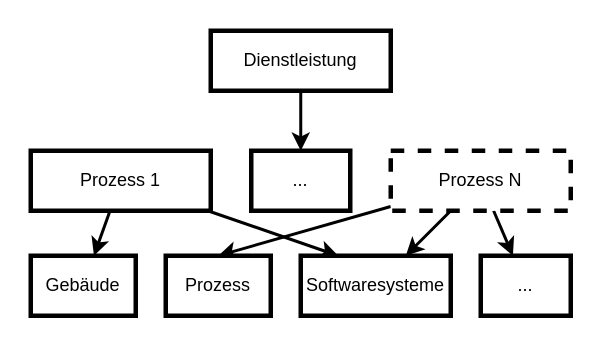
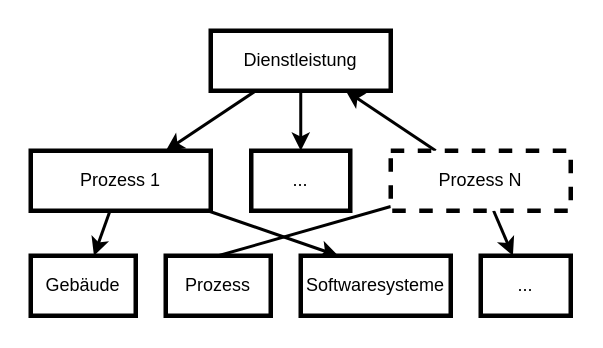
edge "Dienstleistung" -> "Prozess 1": added
edge "Prozess N" -> "Softwaresysteme": now "Prozess N" -> "Dienstleistung"
edge "Prozess N" -> "Prozess": arrowhead classic -> none
